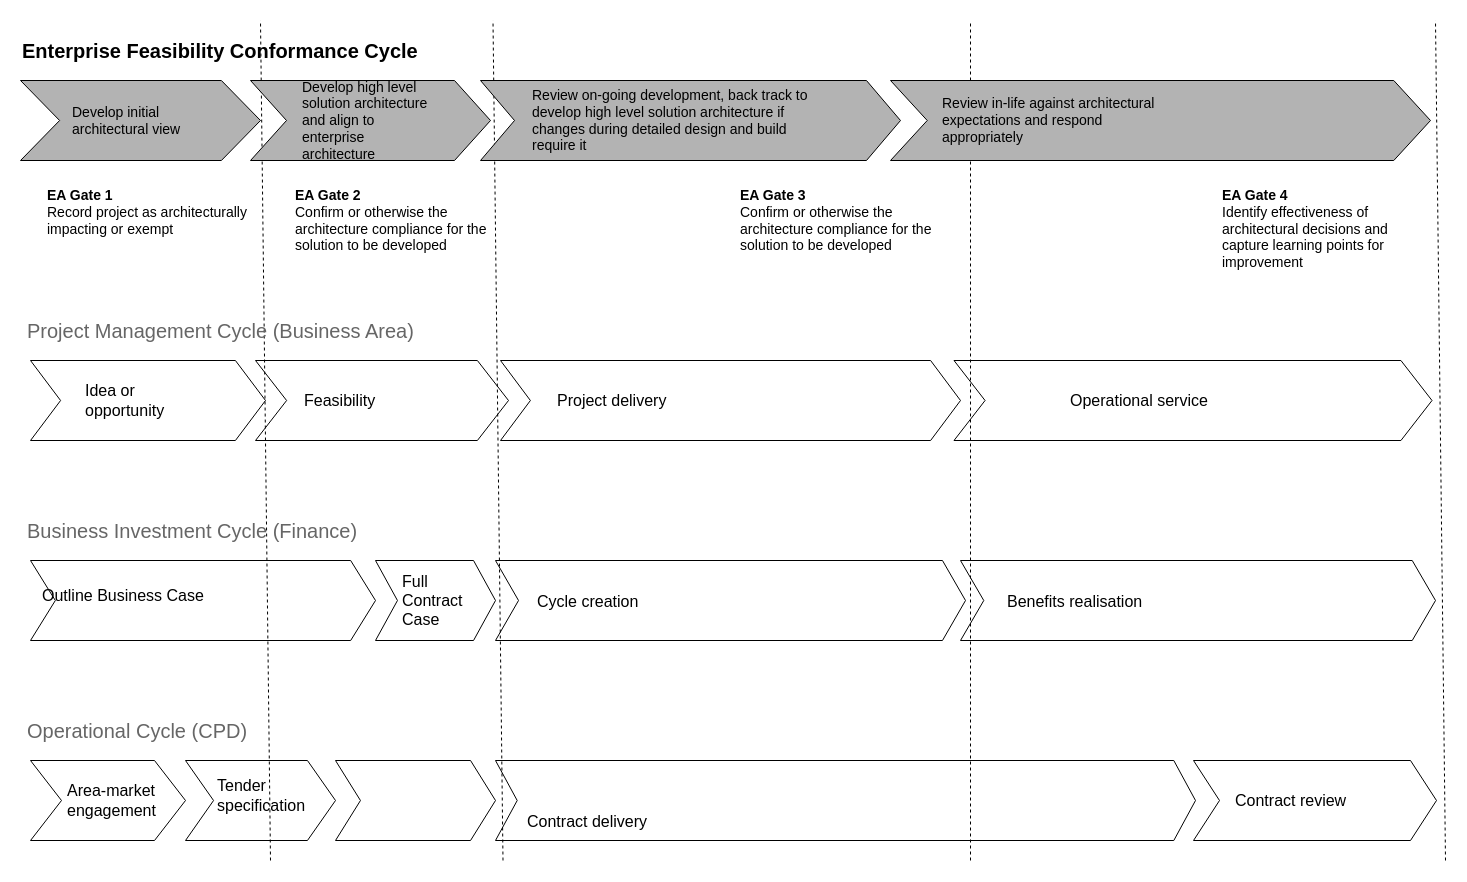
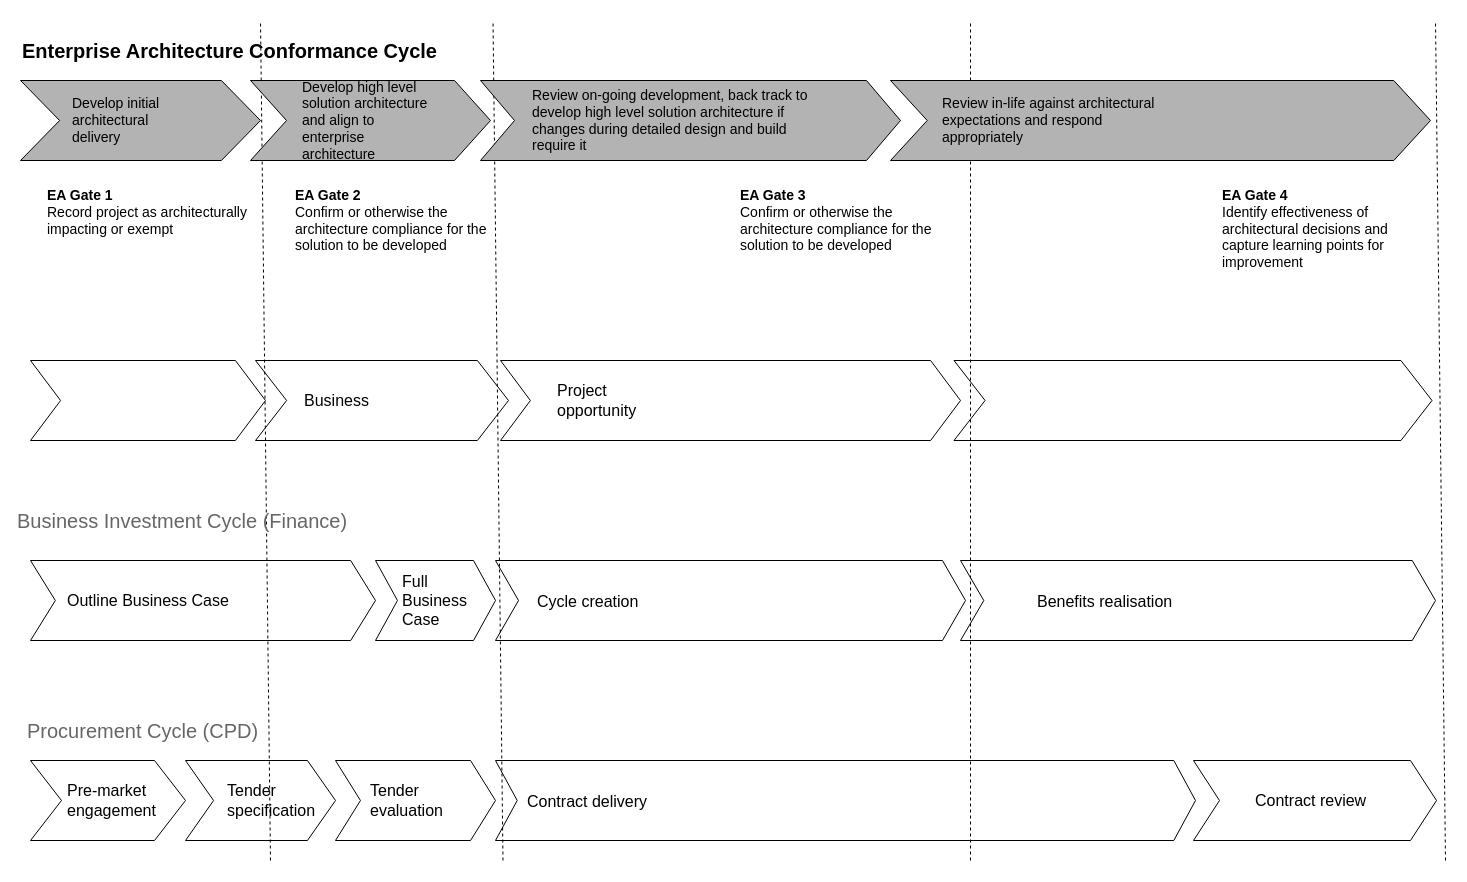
node "Enterprise Feasibility Conformance Cycle": label "Enterprise Feasibility Conformance Cycle" -> "Enterprise Architecture Conformance Cycle"
node "Develop initial architectural view": label "Develop initial architectural view" -> "Develop initial architectural delivery"
node "Project Management Cycle (Business Area)": removed
node "Idea or opportunity": removed
node "Feasibility": label "Feasibility" -> "Business"
node "Project delivery": label "Project delivery" -> "Project opportunity"
node "Operational service": removed
node "Business Investment Cycle (Finance)": moved (481, 531) -> (471, 521)
node "Outline Business Case": moved (123, 596) -> (148, 601)
node "Full Contract Case": label "Full Contract Case" -> "Full Business Case"
node "Benefits realisation": moved (1081, 601) -> (1111, 601)
node "Operational Cycle (CPD)": label "Operational Cycle (CPD)" -> "Procurement Cycle (CPD)"
node "Tender specification": moved (256, 796) -> (266, 801)
node "Area-market engagement": label "Area-market engagement" -> "Pre-market engagement"
node "Tender evaluation": added
node "Contract review": moved (1298, 801) -> (1318, 801)
node "Contract delivery": moved (586, 821) -> (586, 801)
